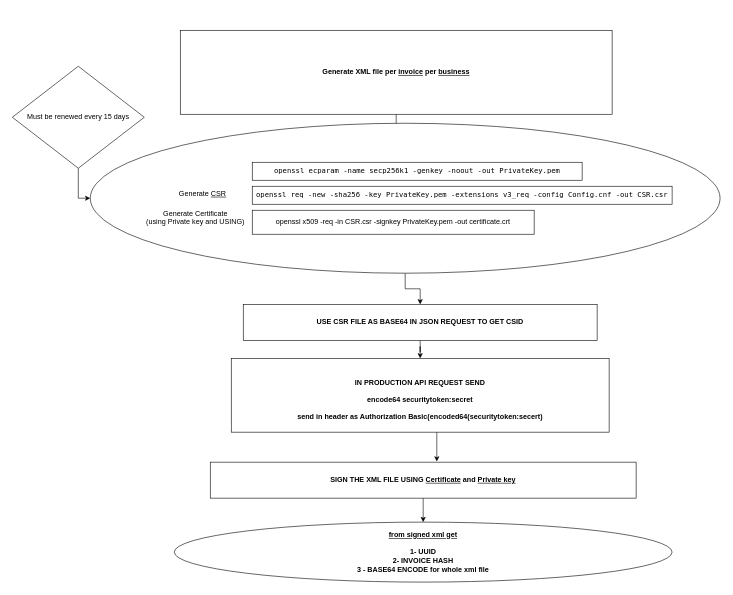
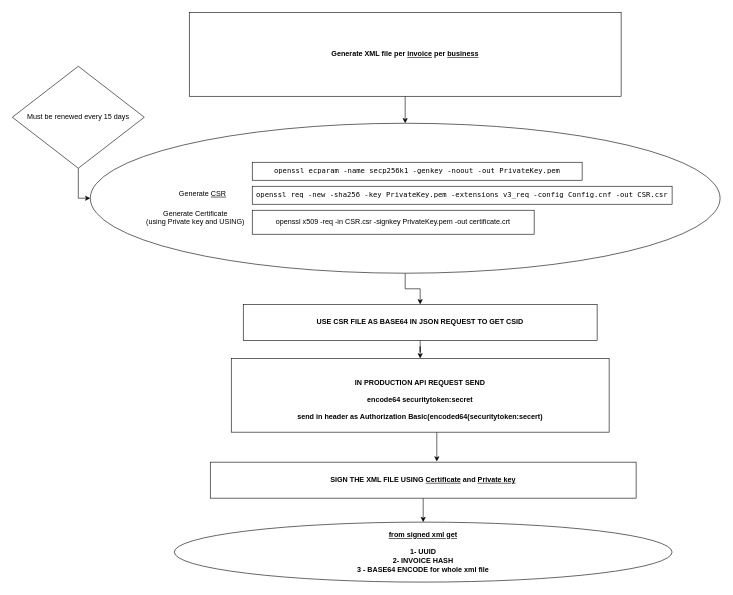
node "Generate XML file per invoice per business": moved (396, 72) -> (405, 54)
